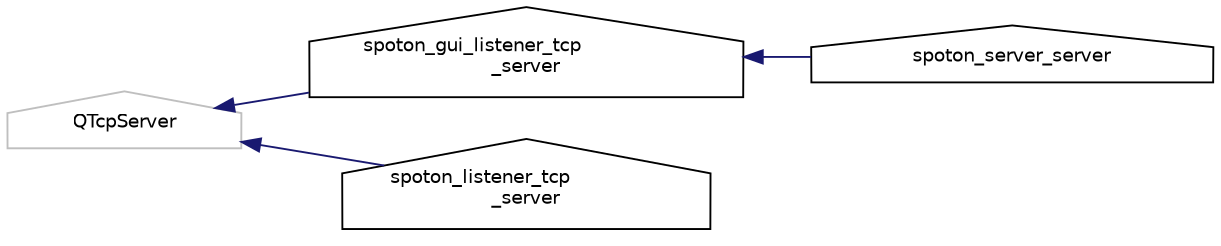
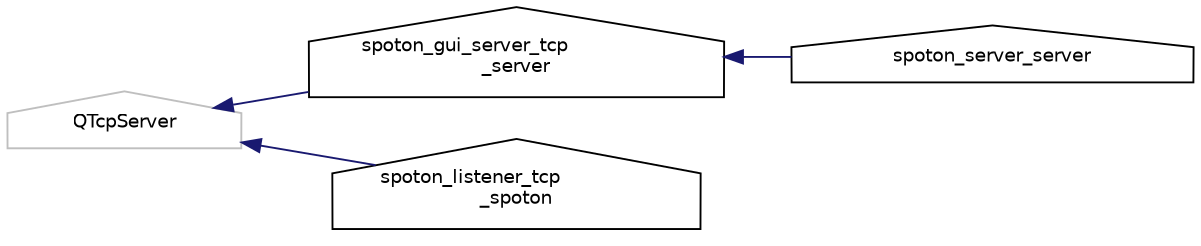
node "spoton_gui_listener_tcp _server": label "spoton_gui_listener_tcp _server" -> "spoton_gui_server_tcp _server"
node "spoton_listener_tcp _server": label "spoton_listener_tcp _server" -> "spoton_listener_tcp _spoton"
